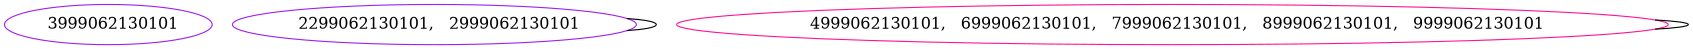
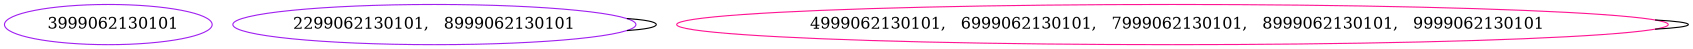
node "2299062130101,   2999062130101": label "2299062130101,   2999062130101" -> "2299062130101,   8999062130101"
